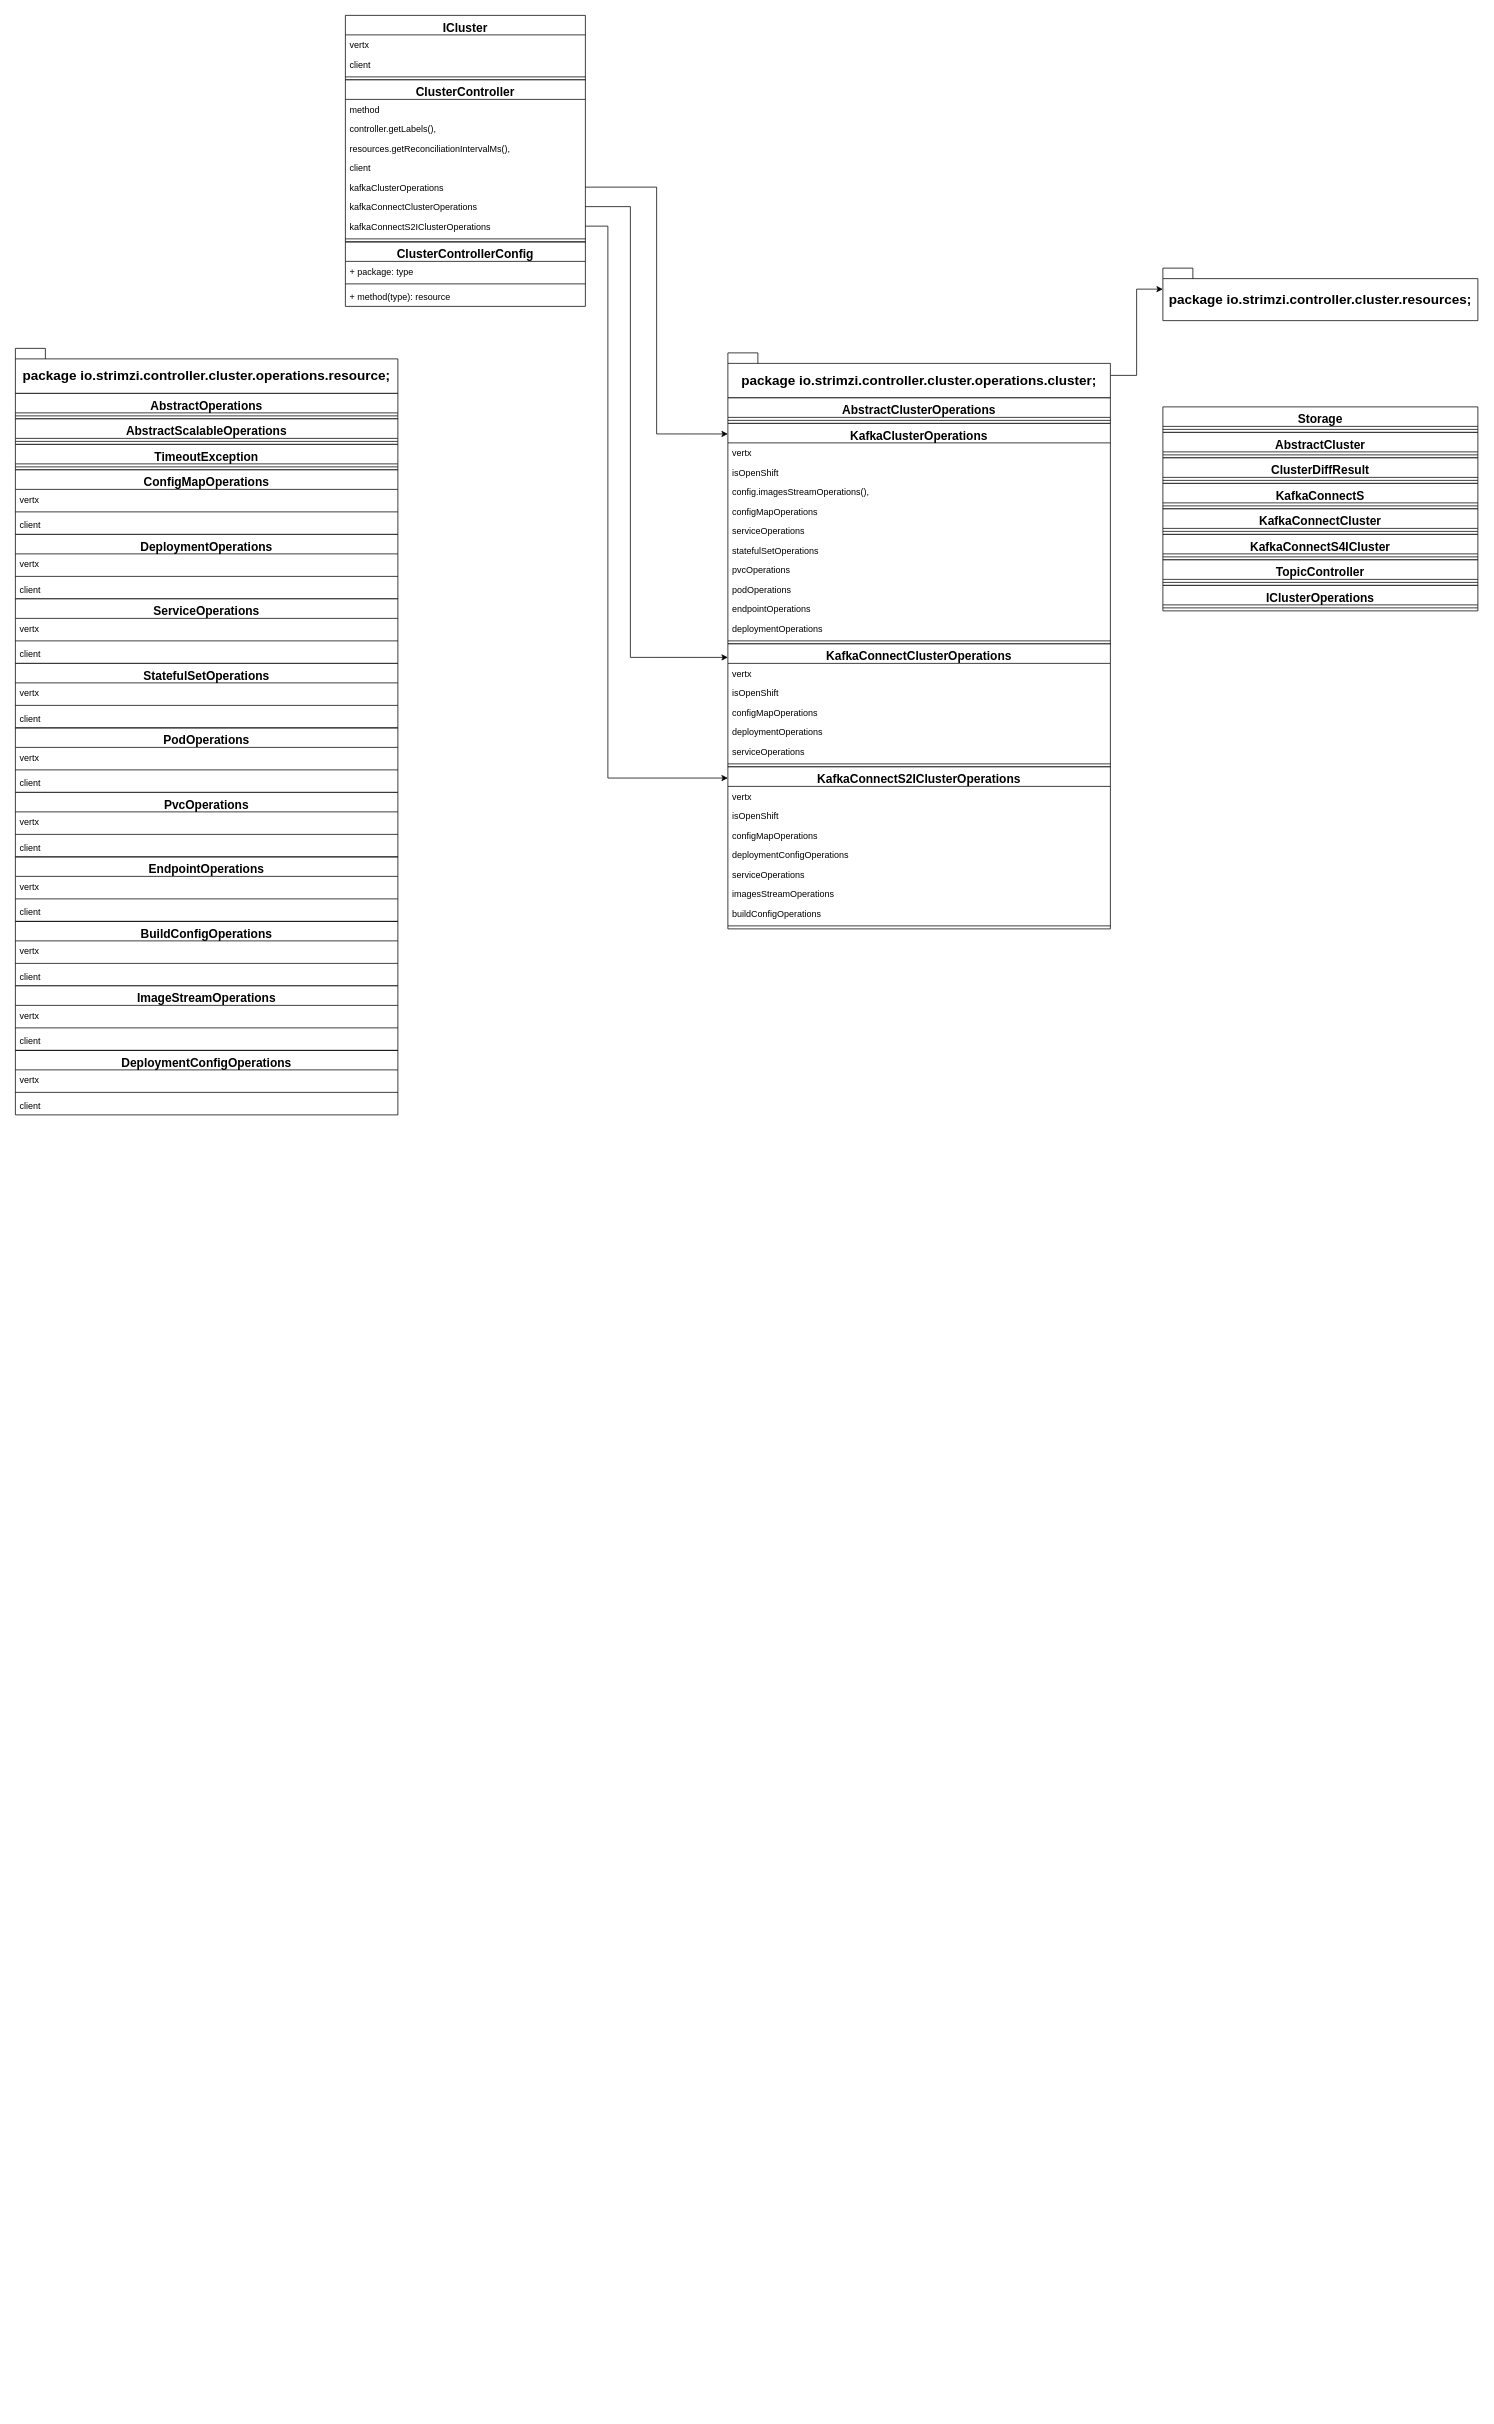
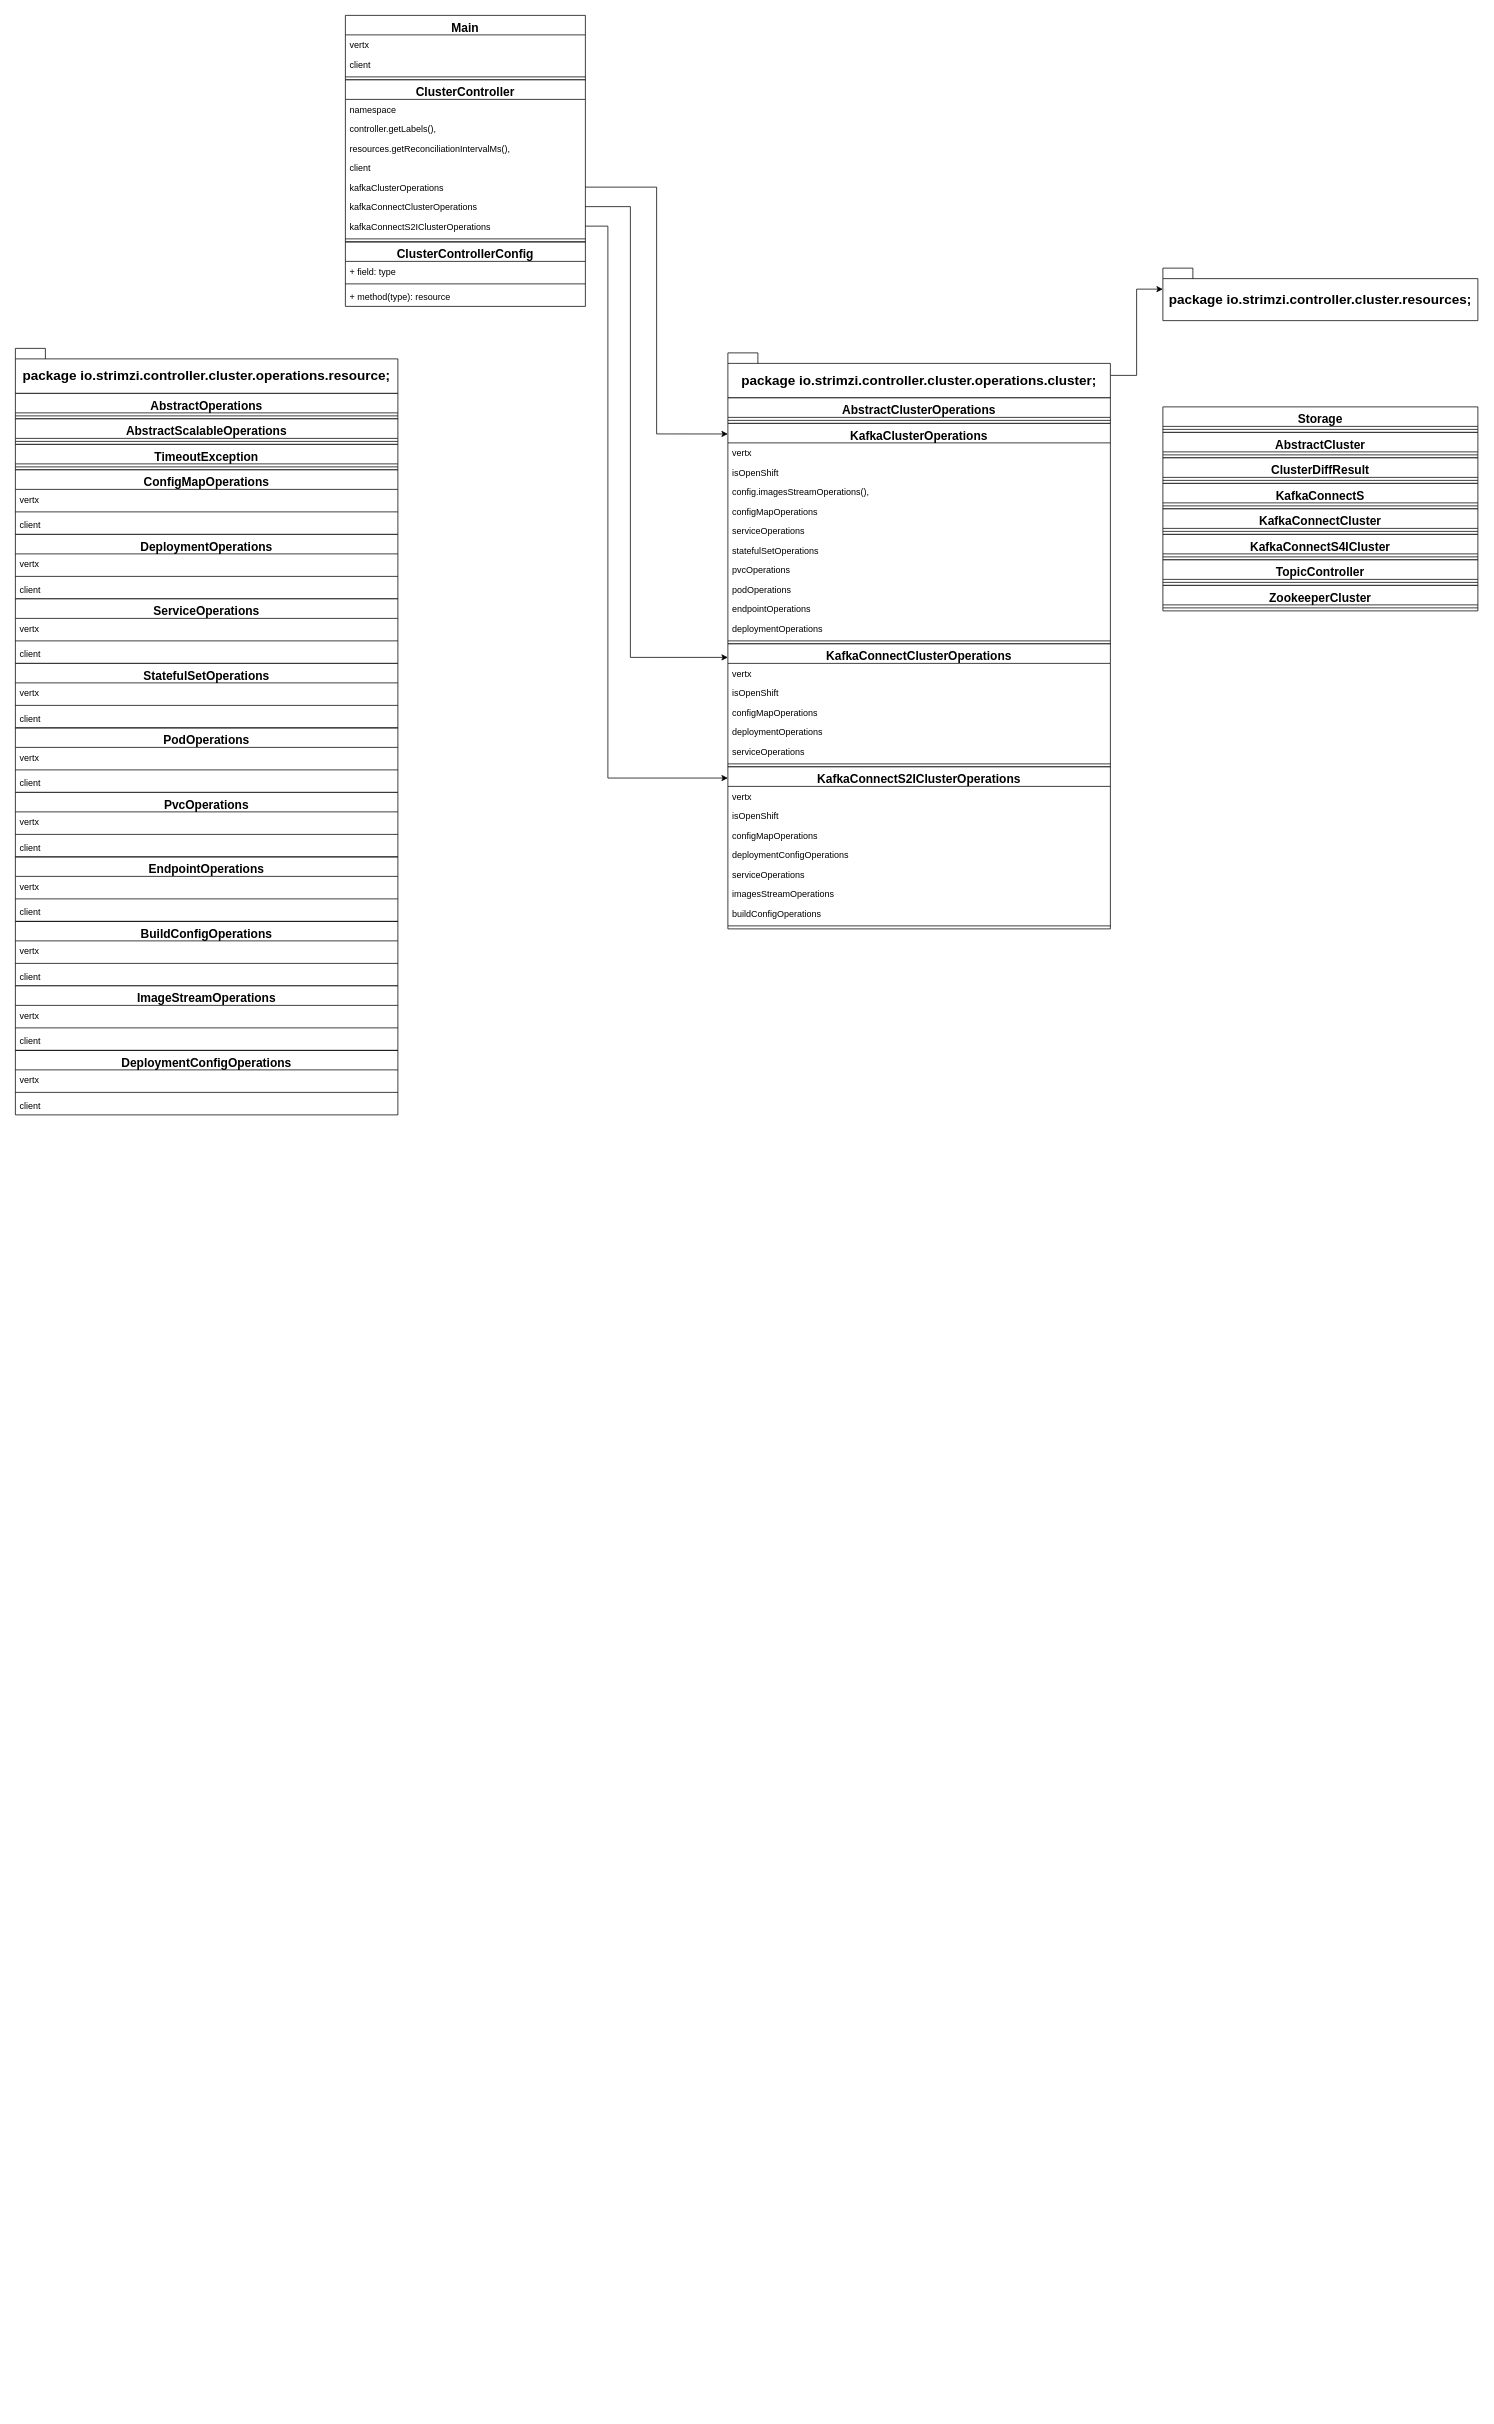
node "ICluster": label "ICluster" -> "Main"
node "method": label "method" -> "namespace"
node "+ package: type": label "+ package: type" -> "+ field: type"
node "IClusterOperations": label "IClusterOperations" -> "ZookeeperCluster"
